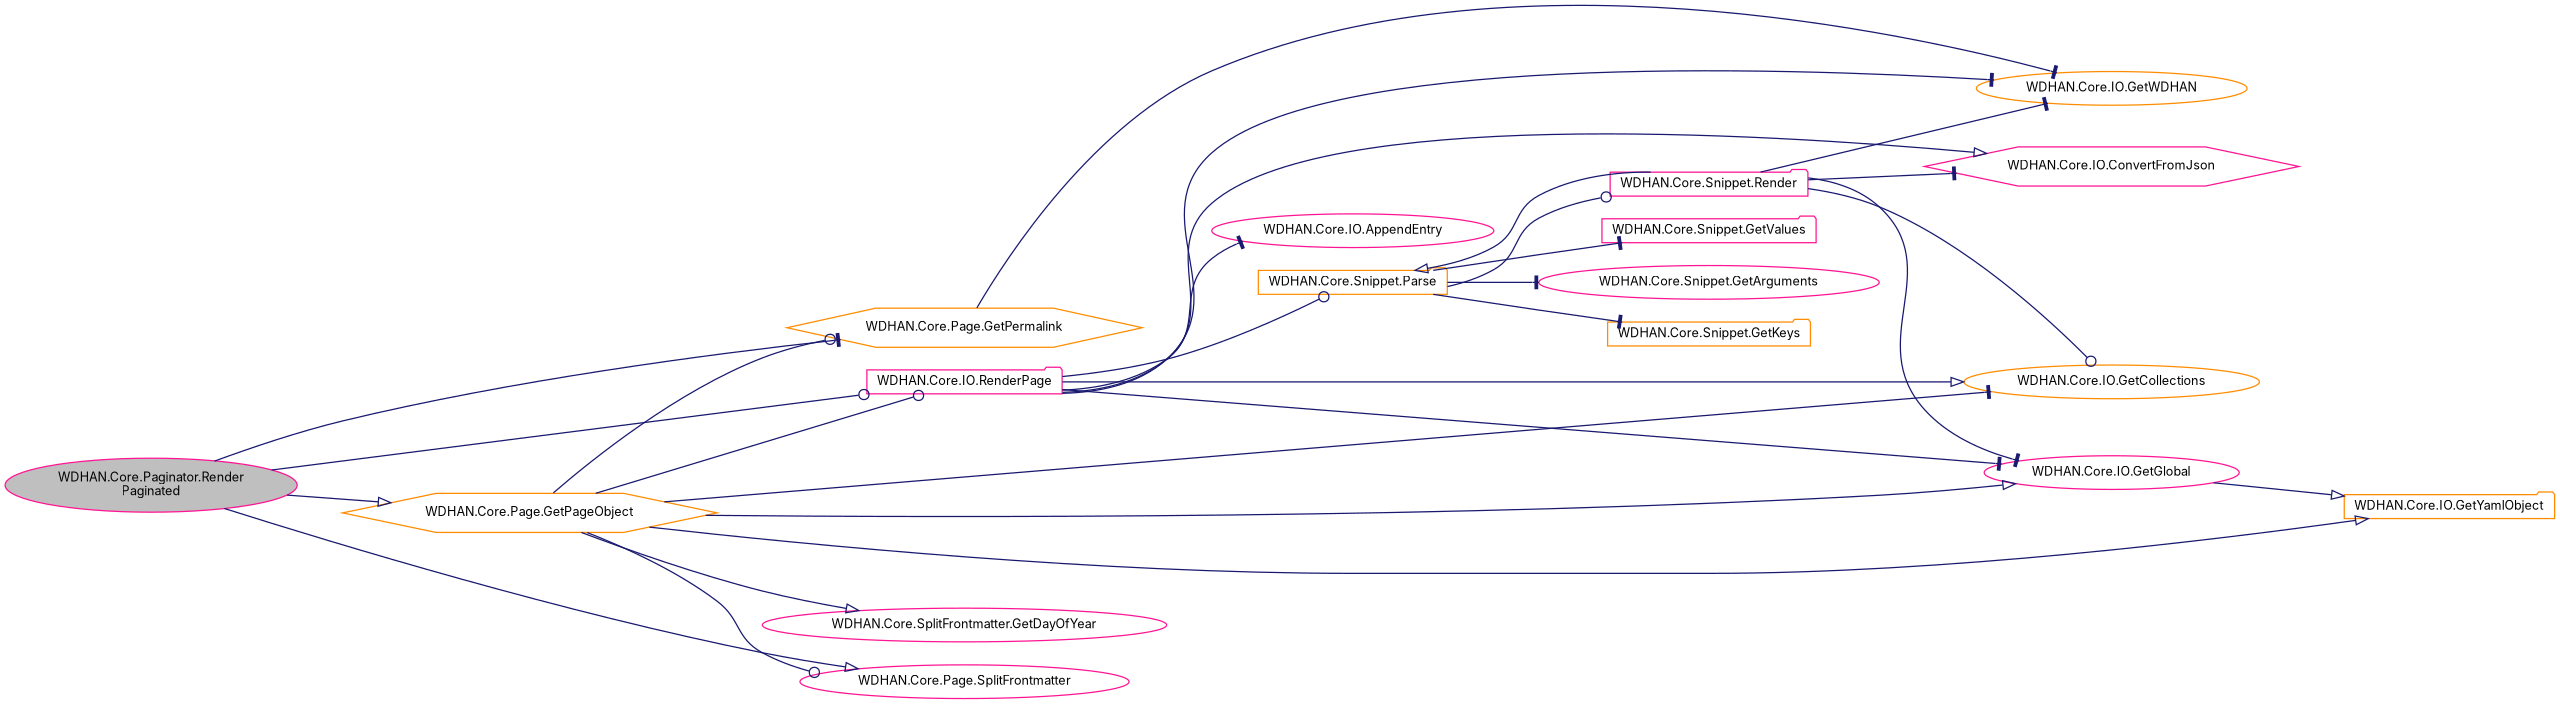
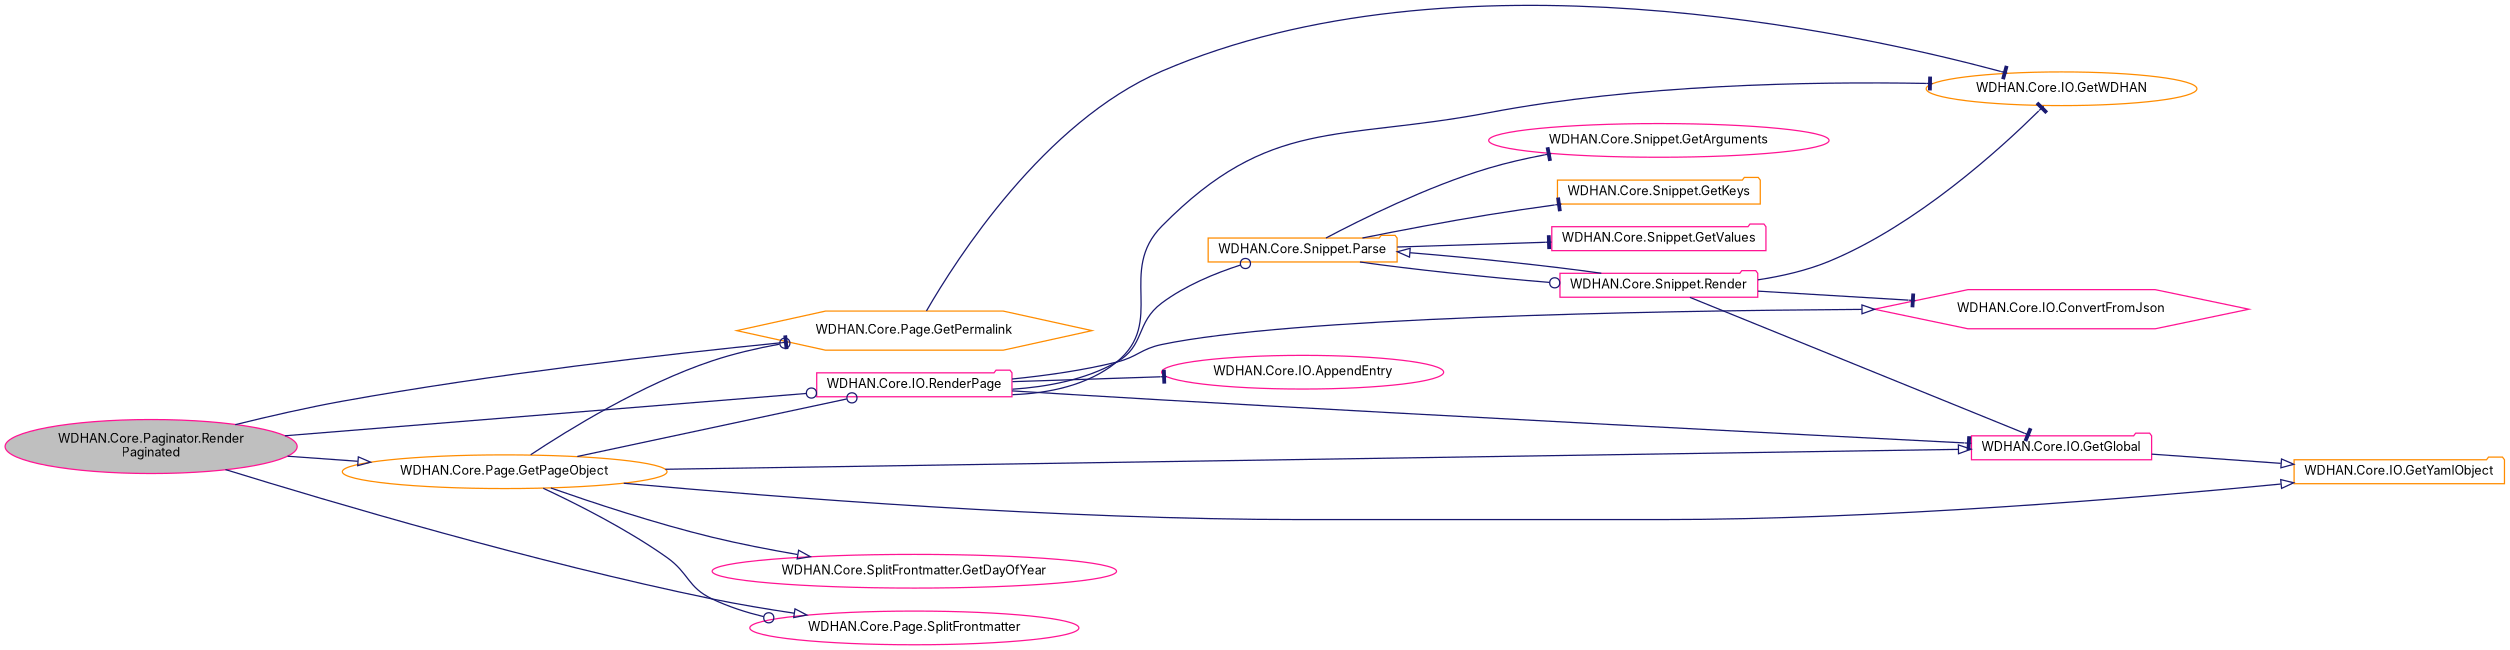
node "WDHAN.Core.IO.GetCollections": removed
node "WDHAN.Core.IO.GetGlobal": shape ellipse -> folder
node "WDHAN.Core.Page.GetPageObject": shape hexagon -> ellipse
